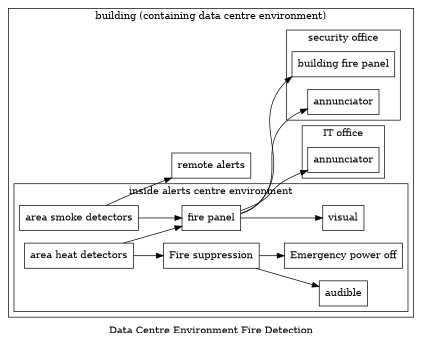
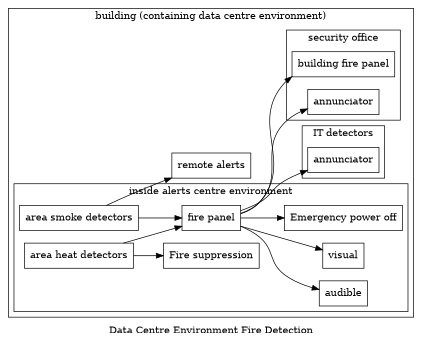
cluster "IT office": label "IT office" -> "IT detectors"
edge "Fire suppression" -> "Emergency power off": now "fire panel" -> "Emergency power off"
edge "Fire suppression" -> "audible": now "fire panel" -> "audible"
